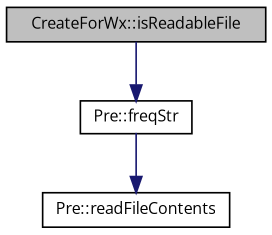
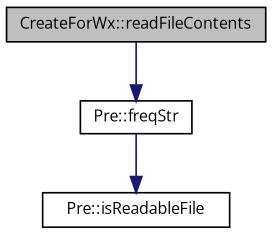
node "CreateForWx::isReadableFile": label "CreateForWx::isReadableFile" -> "CreateForWx::readFileContents"
node "Pre::readFileContents": label "Pre::readFileContents" -> "Pre::isReadableFile"
